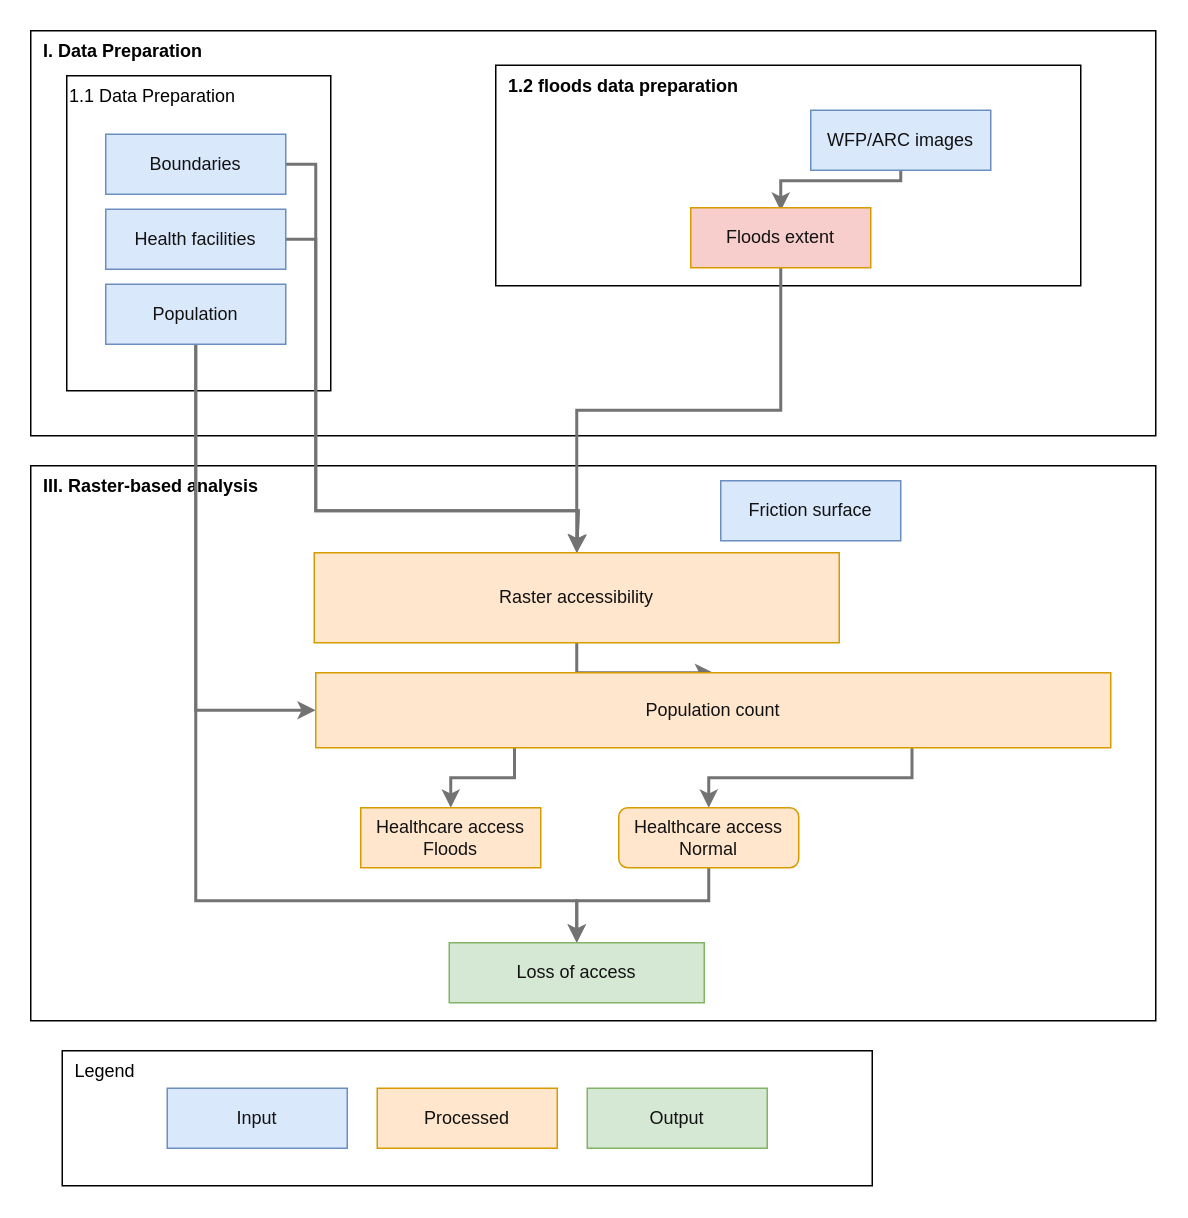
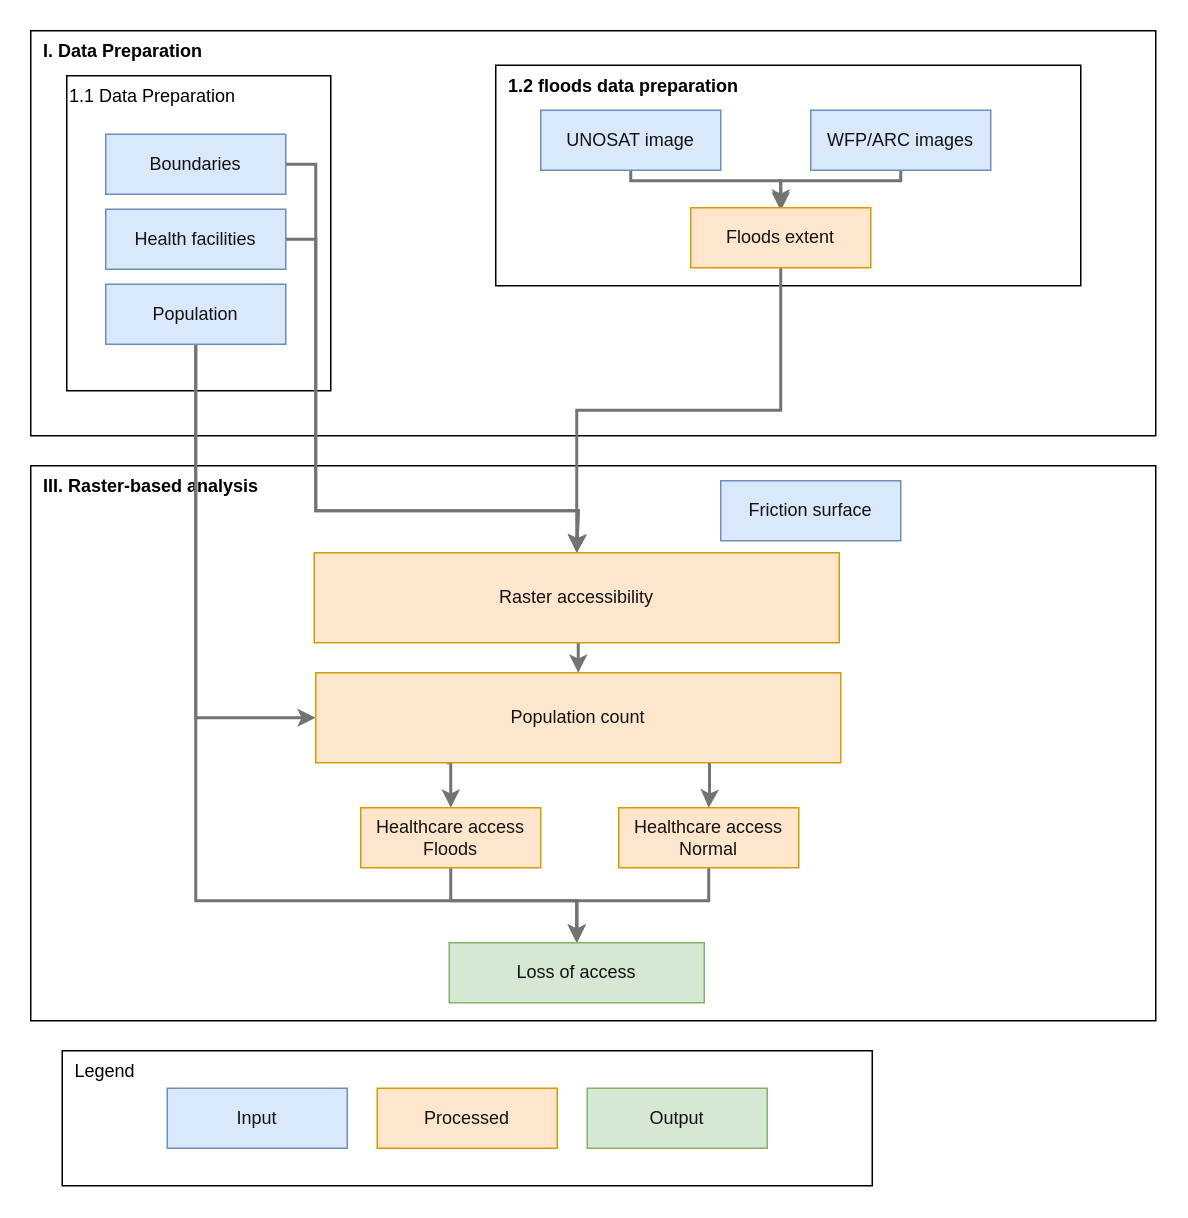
node "UNOSAT image": added
edge "UNOSAT image" -> "Floods extent": added
node "Floods extent": fillcolor #f8cecc -> #ffe6cc
node "Population count": size 795x75 -> 525x90
edge "Population" -> "Loss of access": arrowhead classic -> open
node "Healthcare access Normal": shape rounded rectangle -> rectangle
edge "Healthcare access Floods" -> "Loss of access": added
